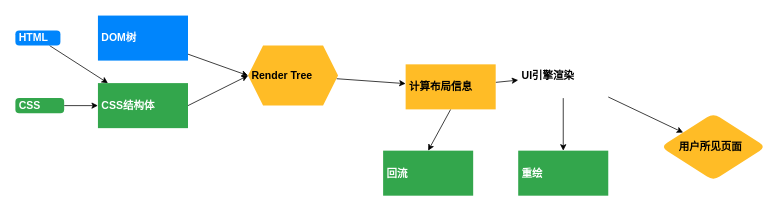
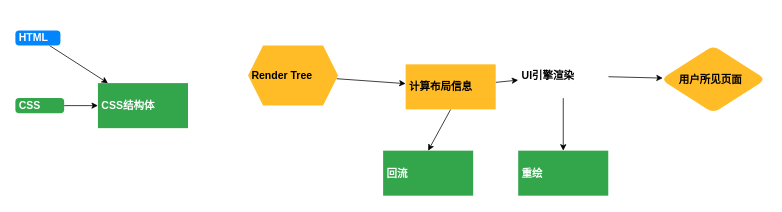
node "DOM树": removed
edge "DOM树" -> "Render Tree": removed
edge "CSS结构体" -> "Render Tree": removed
node "用户所见页面": moved (713, 147) -> (713, 79)
